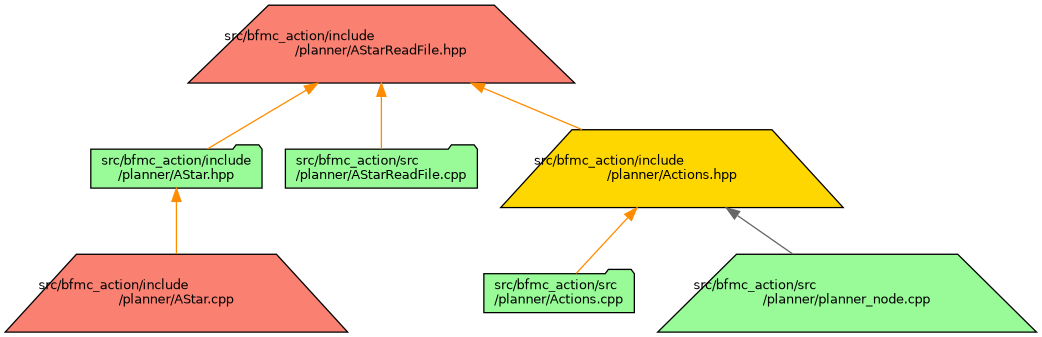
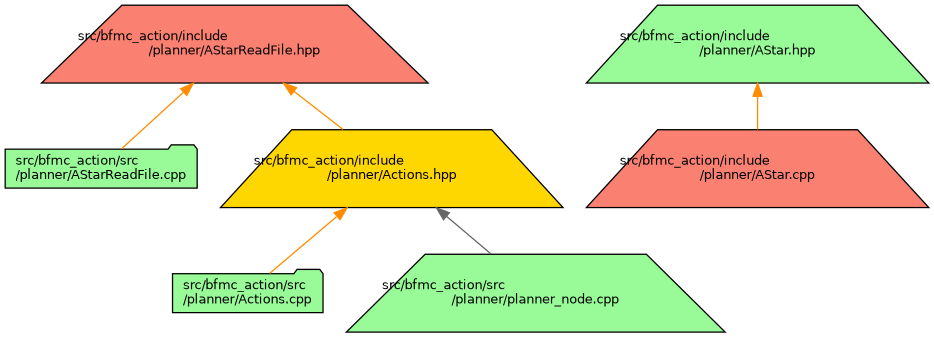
edge "src/bfmc_action/include /planner/AStar.hpp" -> "src/bfmc_action/include /planner/AStarReadFile.hpp": removed
node "src/bfmc_action/include /planner/AStar.hpp": shape folder -> trapezium
